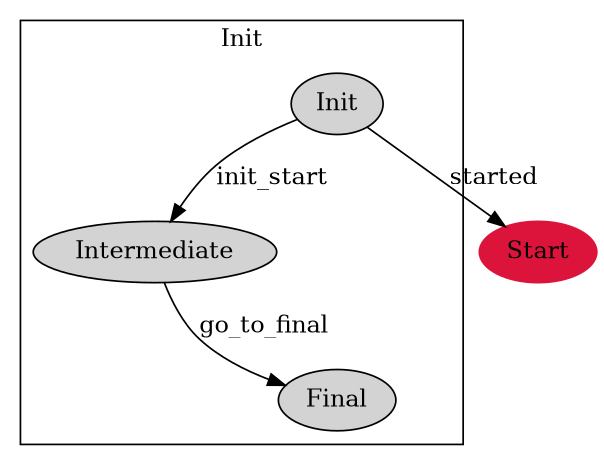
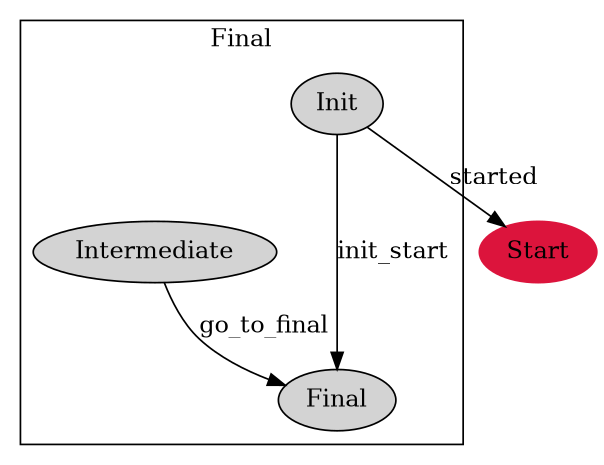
cluster "Init": label "Init" -> "Final"
edge "Init" -> "Intermediate": now "Init" -> "Final"
